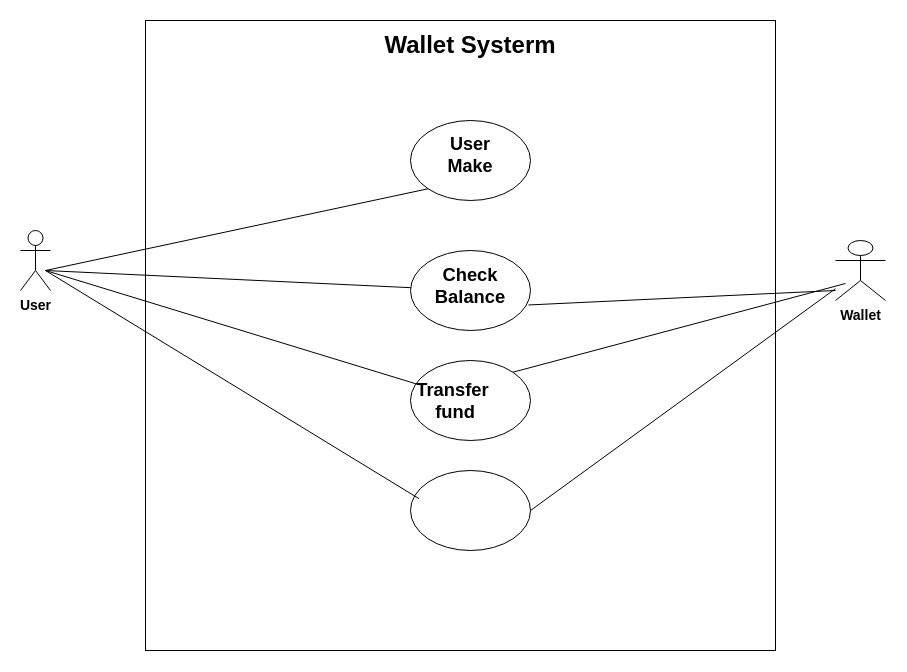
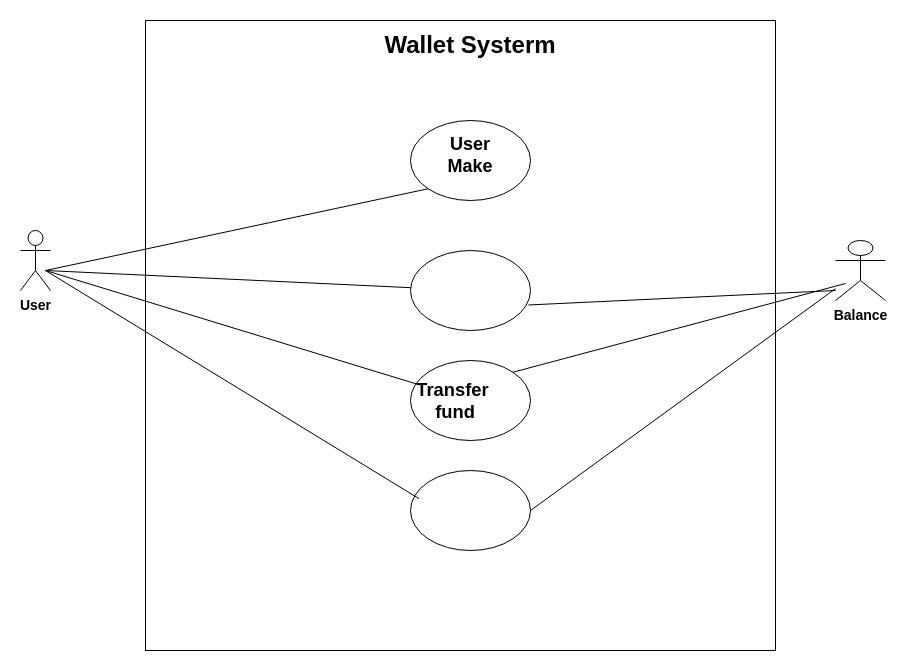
node "Check Balance": removed
node "Wallet": label "Wallet" -> "Balance"
